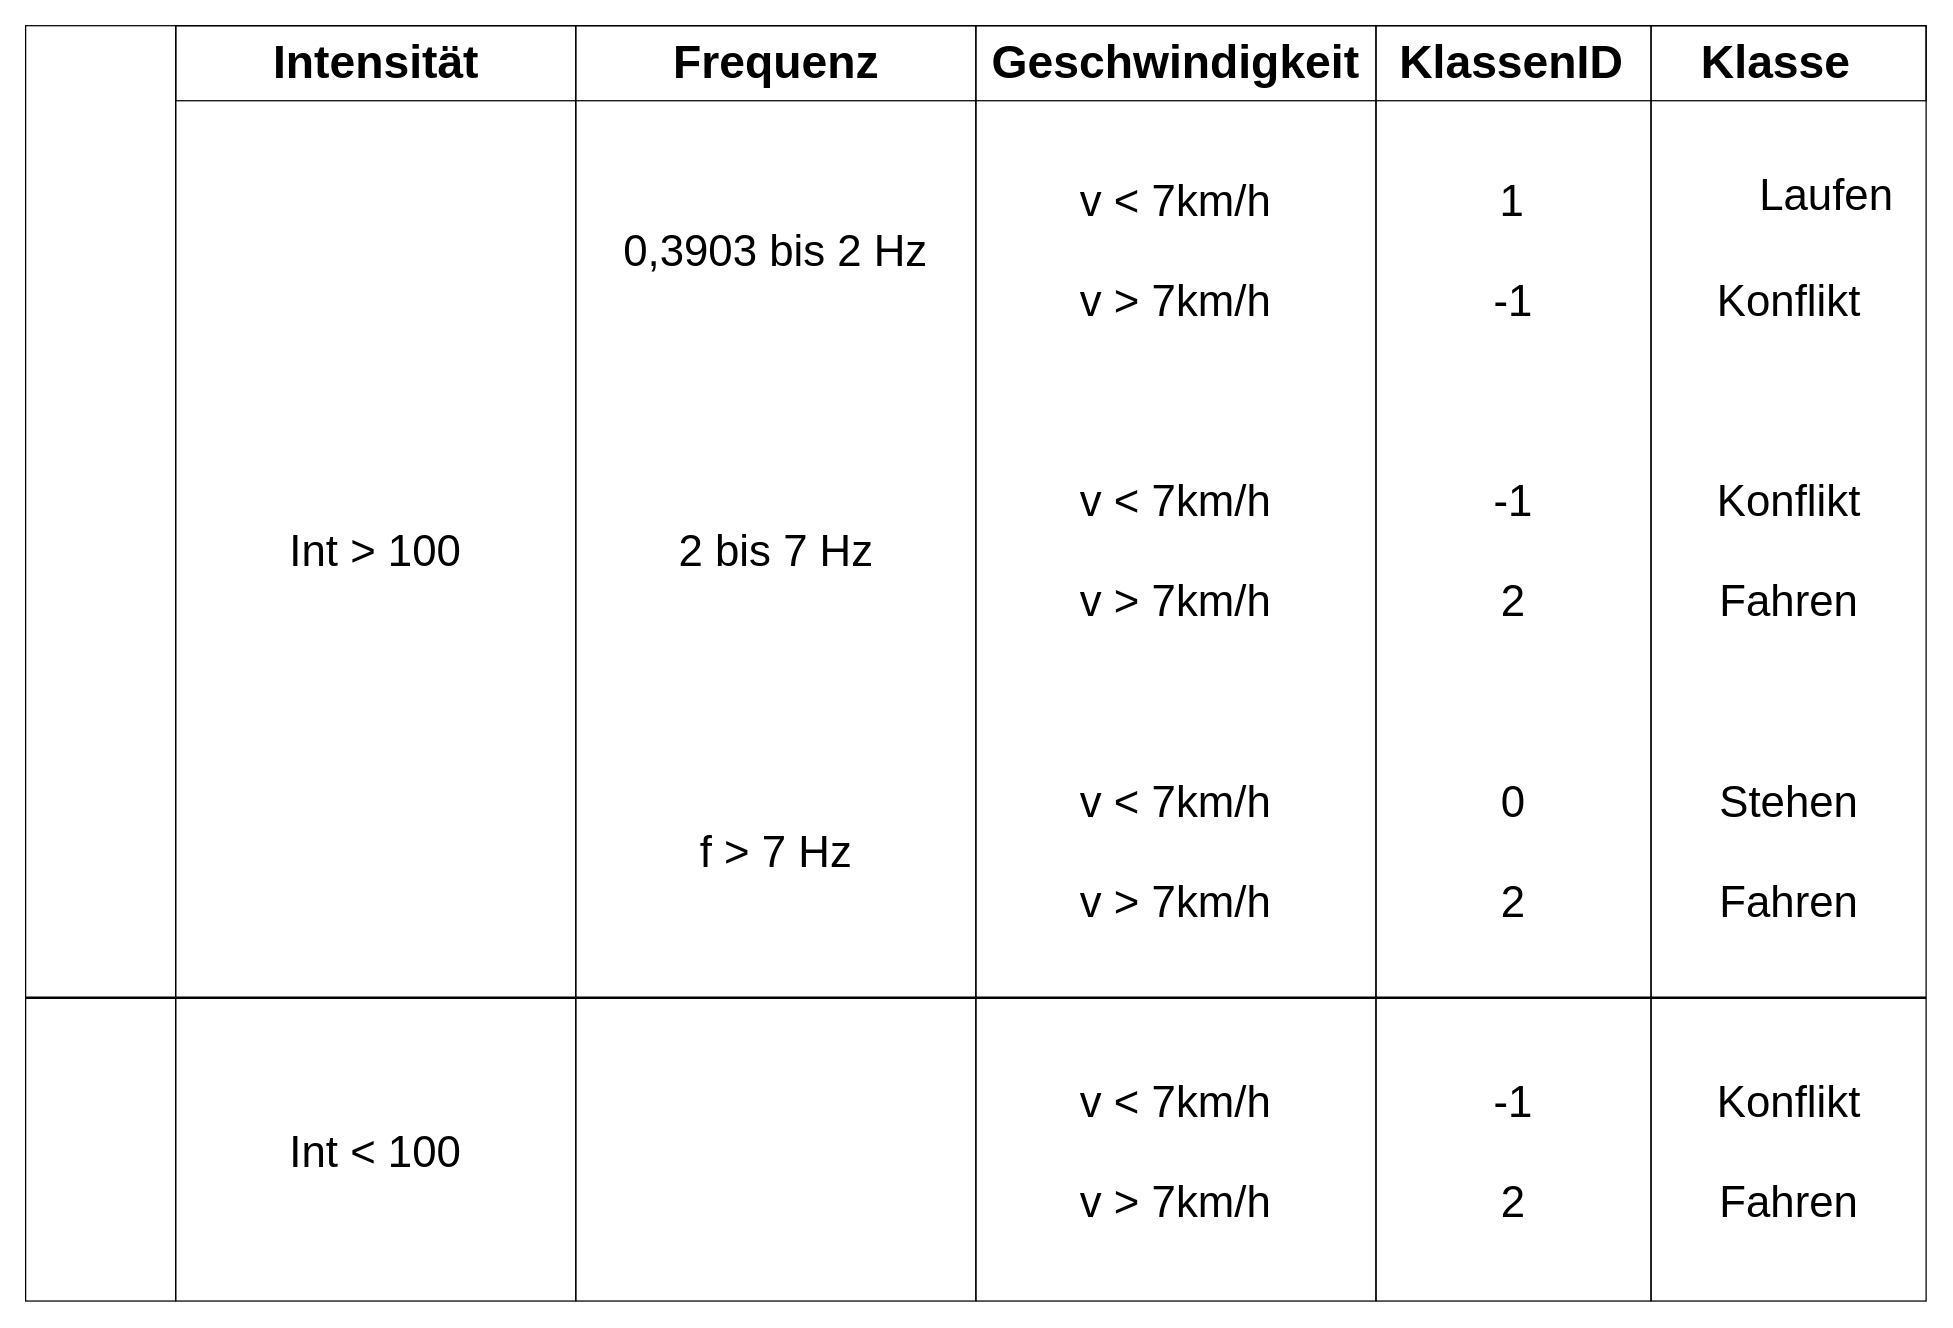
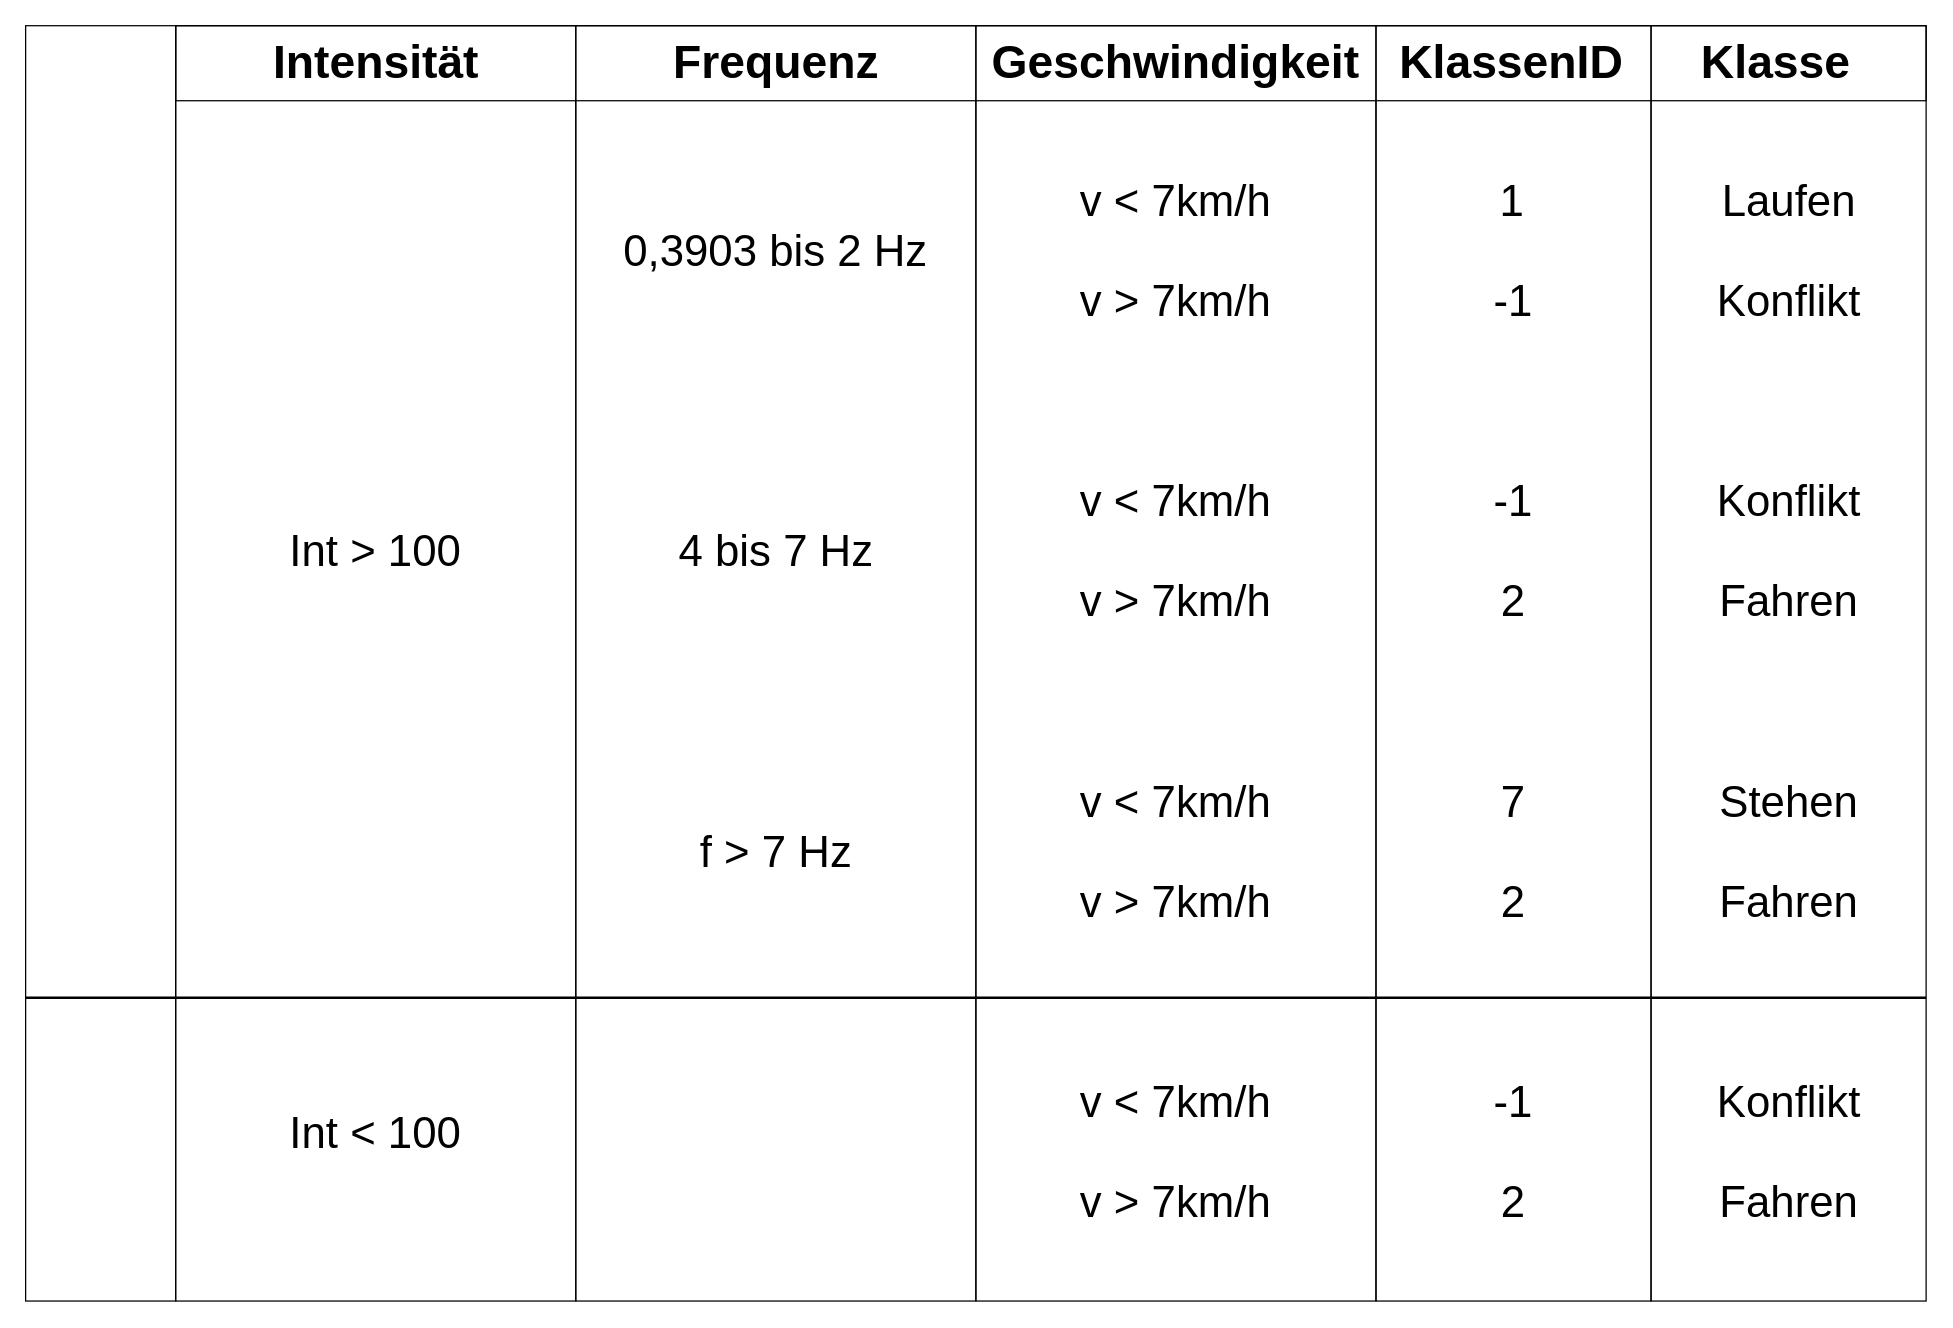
node "Laufen": moved (1826, 194) -> (1788, 201)
node "2 bis 7 Hz": label "2 bis 7 Hz" -> "4 bis 7 Hz"
node "0": label "0" -> "7"
node "Int < 100": moved (376, 1151) -> (376, 1132)
